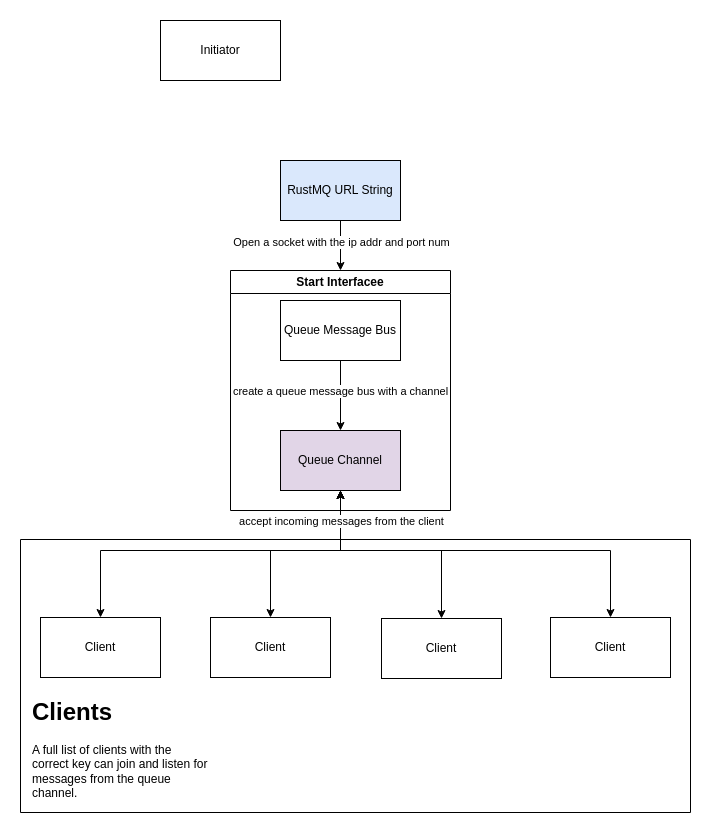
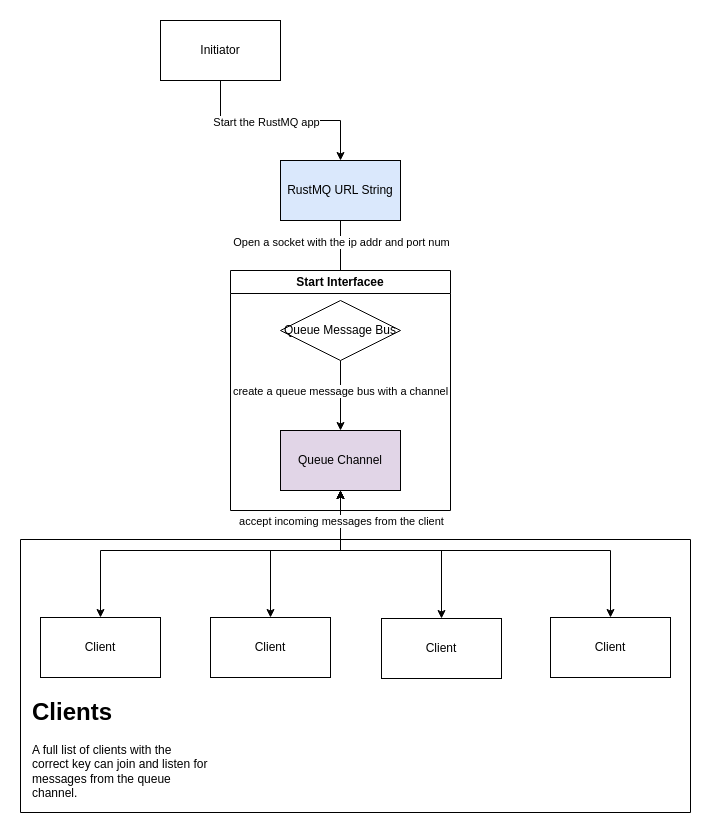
edge "Initiator" -> "RustMQ URL String": added, label "Start the RustMQ app"
edge "RustMQ URL String" -> "Start Interfacee": arrowhead classic -> none
node "Queue Message Bus": shape rectangle -> diamond
